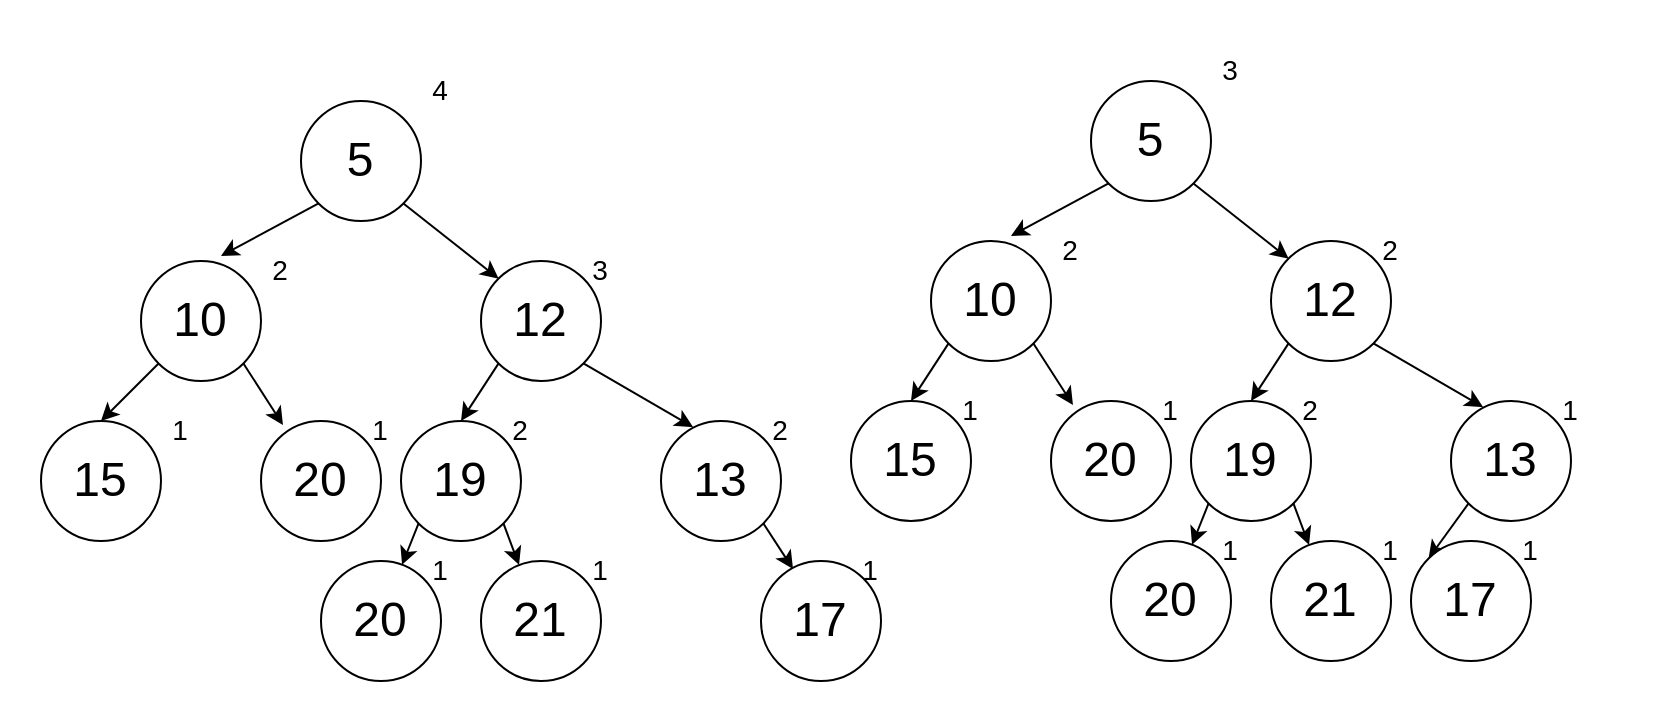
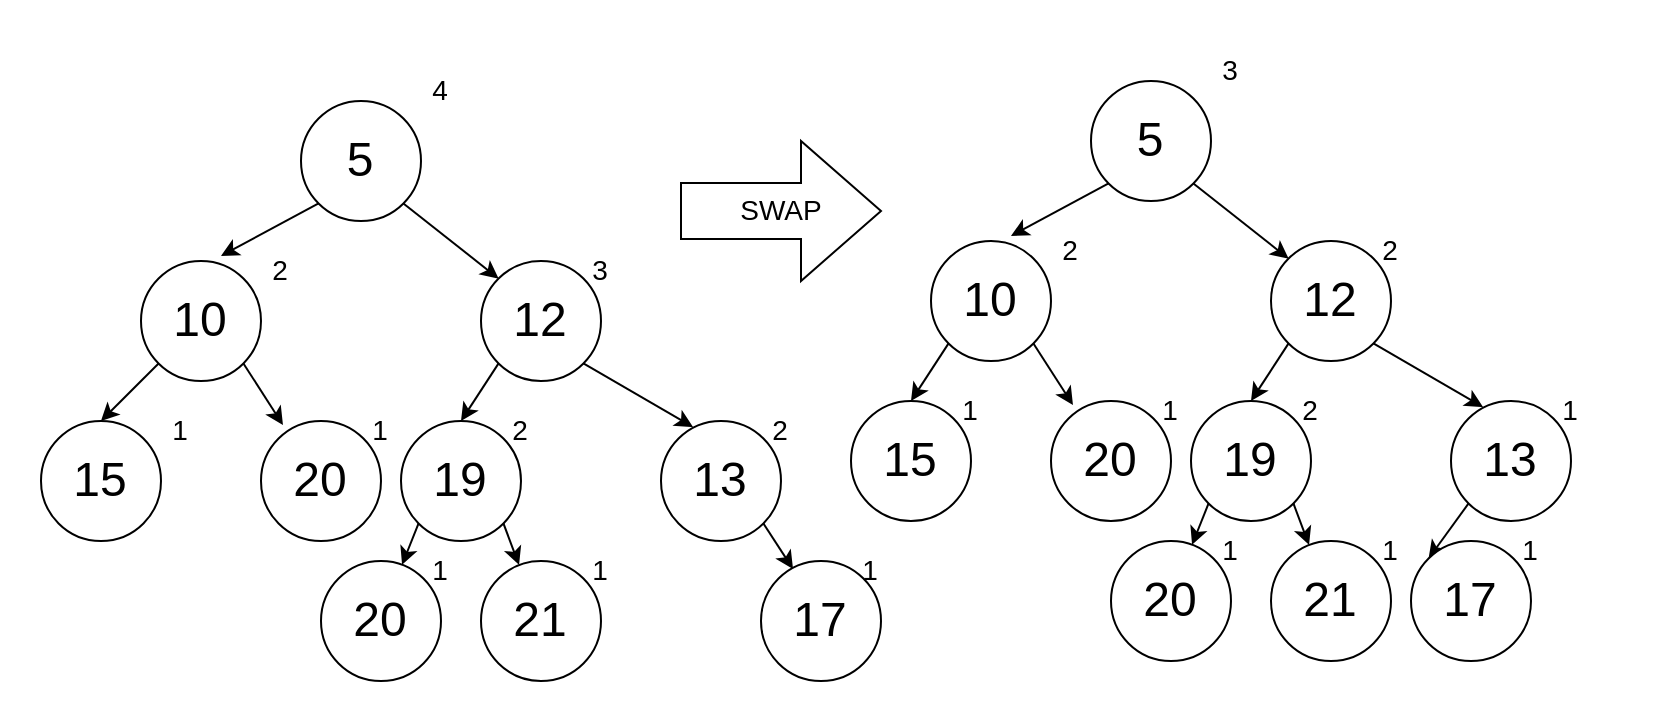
node "SWAP": added
